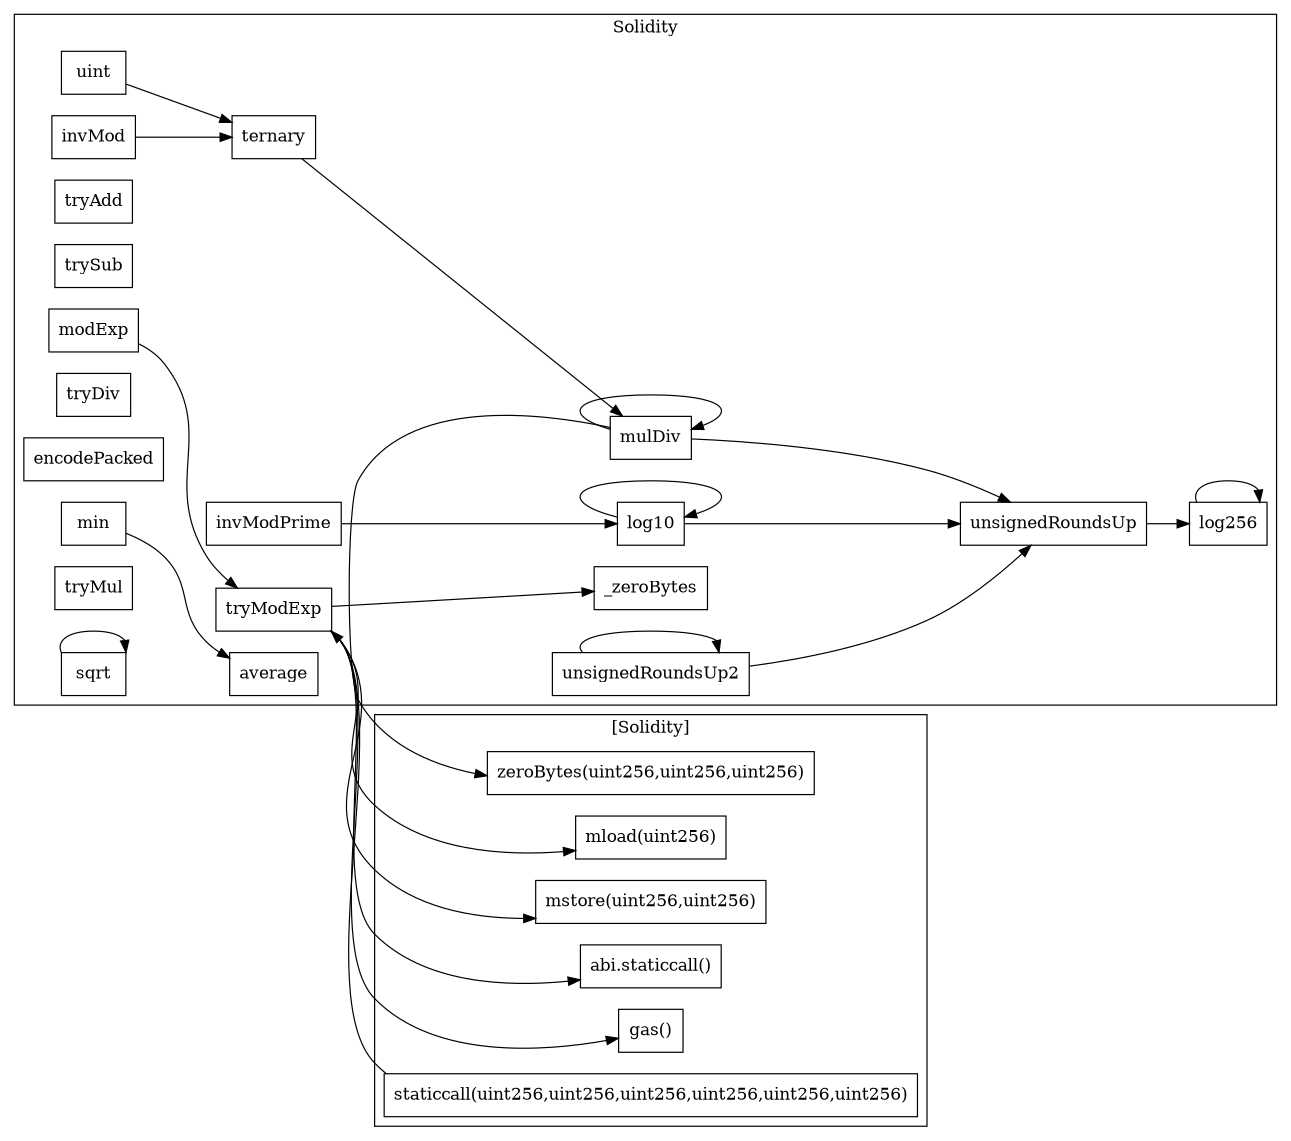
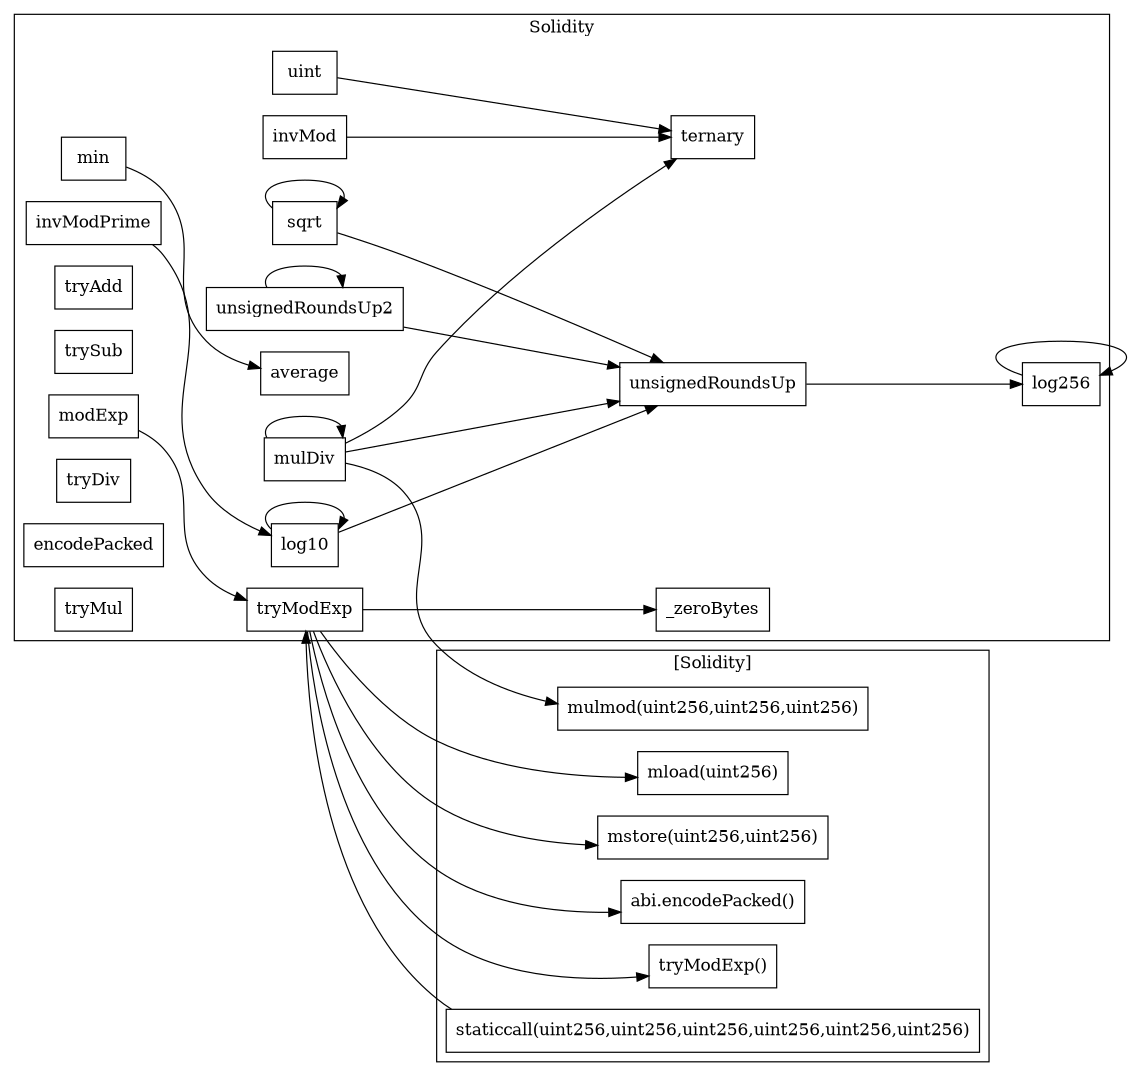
edge "ternary" -> "mulDiv": reversed
edge "sqrt" -> "unsignedRoundsUp": added
node "zeroBytes(uint256,uint256,uint256)": label "zeroBytes(uint256,uint256,uint256)" -> "mulmod(uint256,uint256,uint256)"
node "abi.staticcall()": label "abi.staticcall()" -> "abi.encodePacked()"
node "gas()": label "gas()" -> "tryModExp()"
